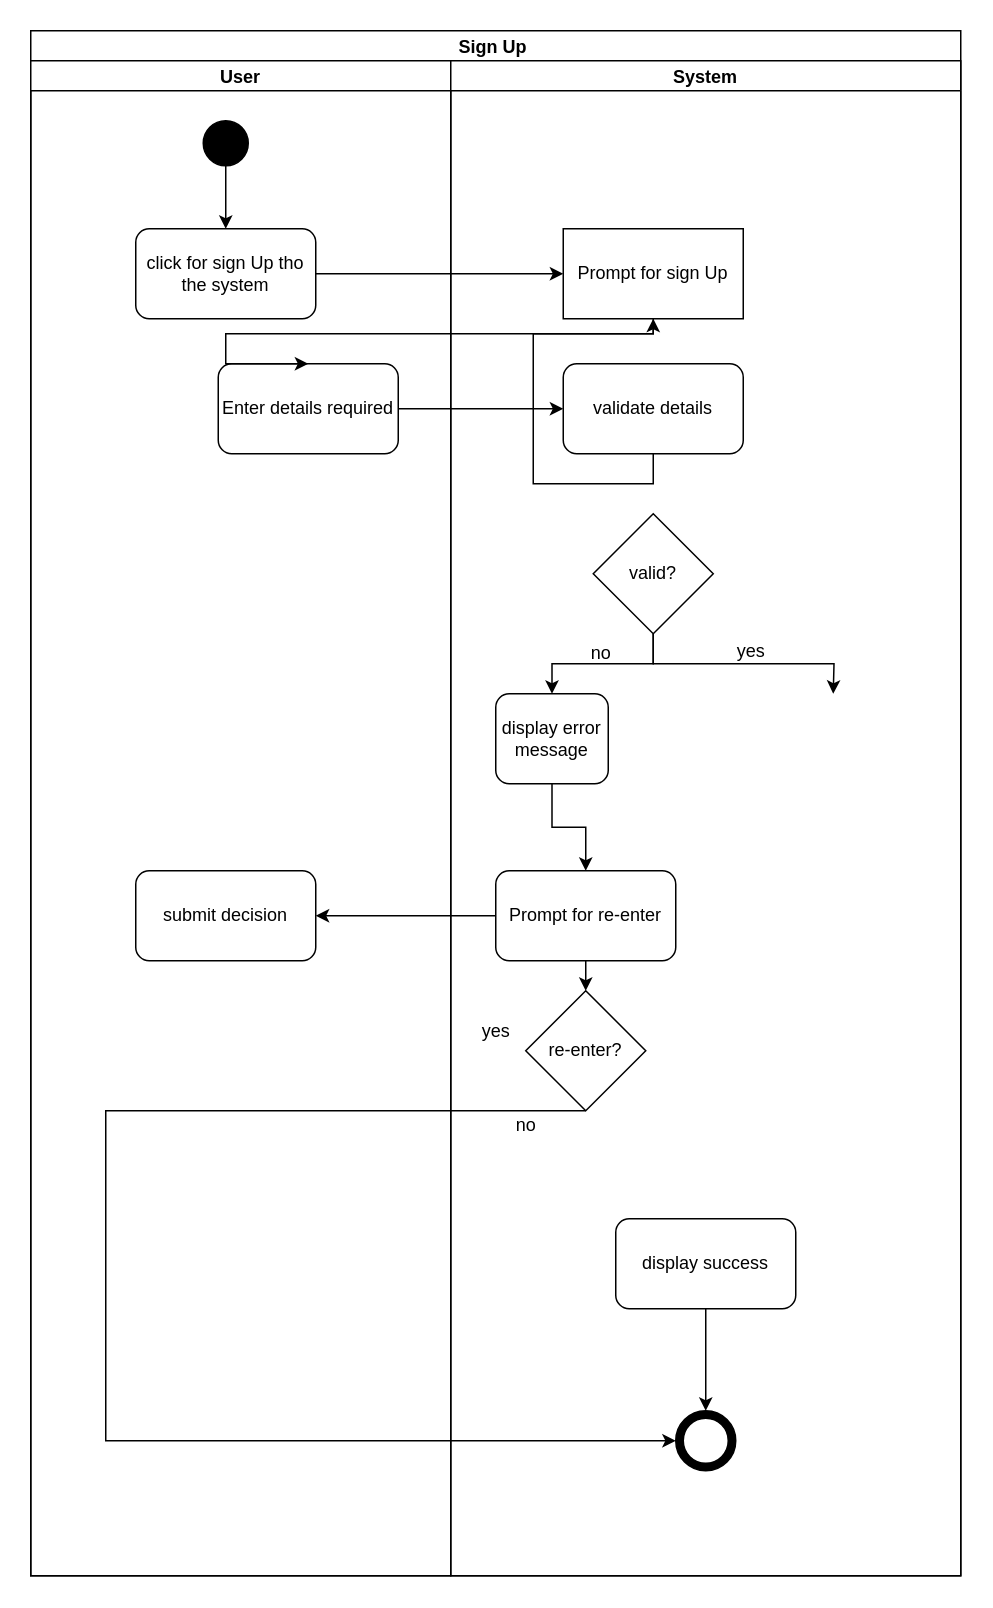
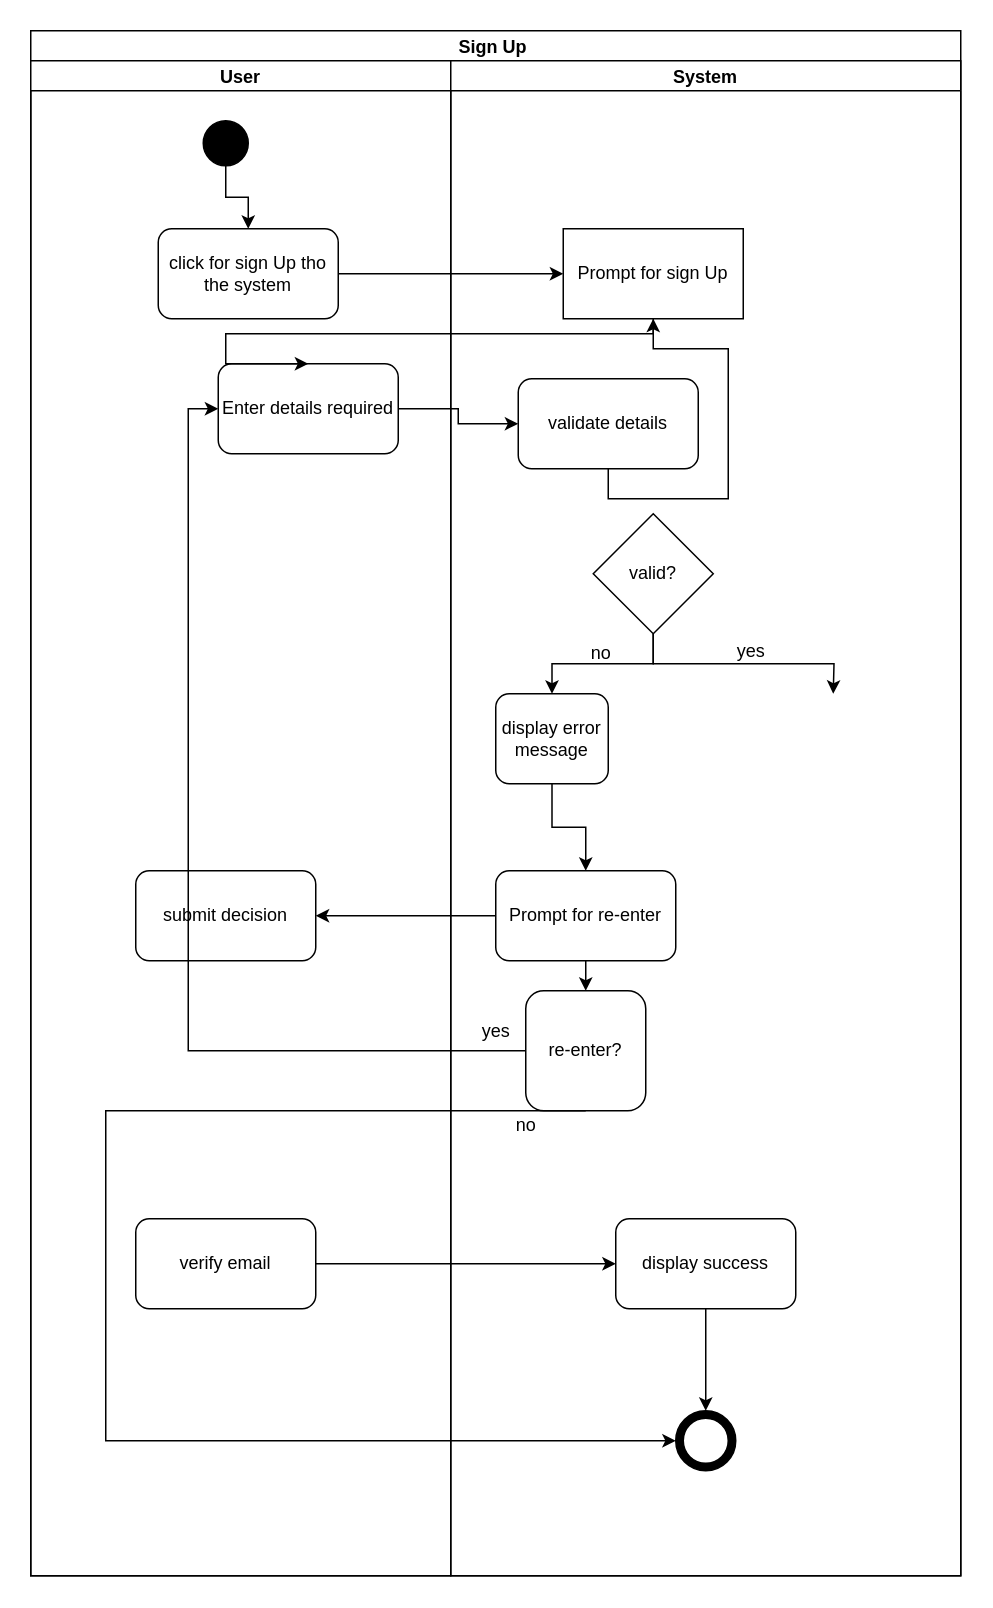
node "click for sign Up tho the system": moved (226, 274) -> (248, 274)
node "validate details": moved (653, 409) -> (608, 424)
edge "re-enter?" -> "Enter details required": added
node "re-enter?": shape diamond -> rounded rectangle
node "verify email": added
edge "verify email" -> "display success": added
